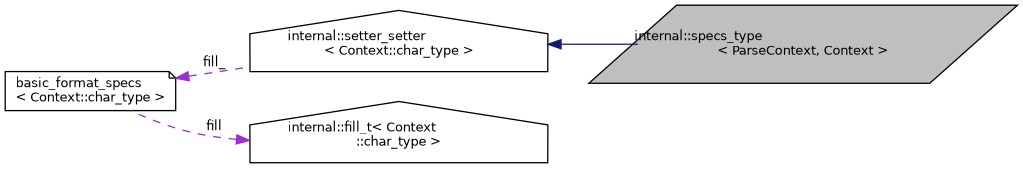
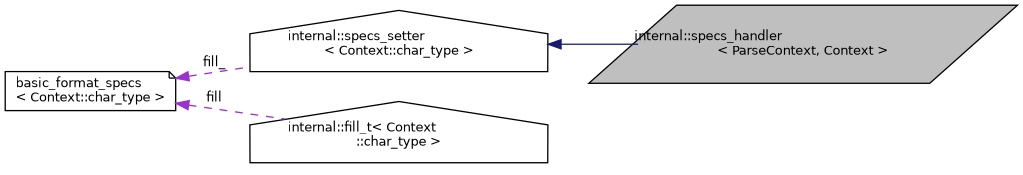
node "internal::setter_setter < Context::char_type >": label "internal::setter_setter < Context::char_type >" -> "internal::specs_setter < Context::char_type >"
node "internal::specs_type < ParseContext, Context >": label "internal::specs_type < ParseContext, Context >" -> "internal::specs_handler < ParseContext, Context >"
edge "basic_format_specs < Context::char_type >" -> "internal::fill_t< Context ::char_type >": reversed
